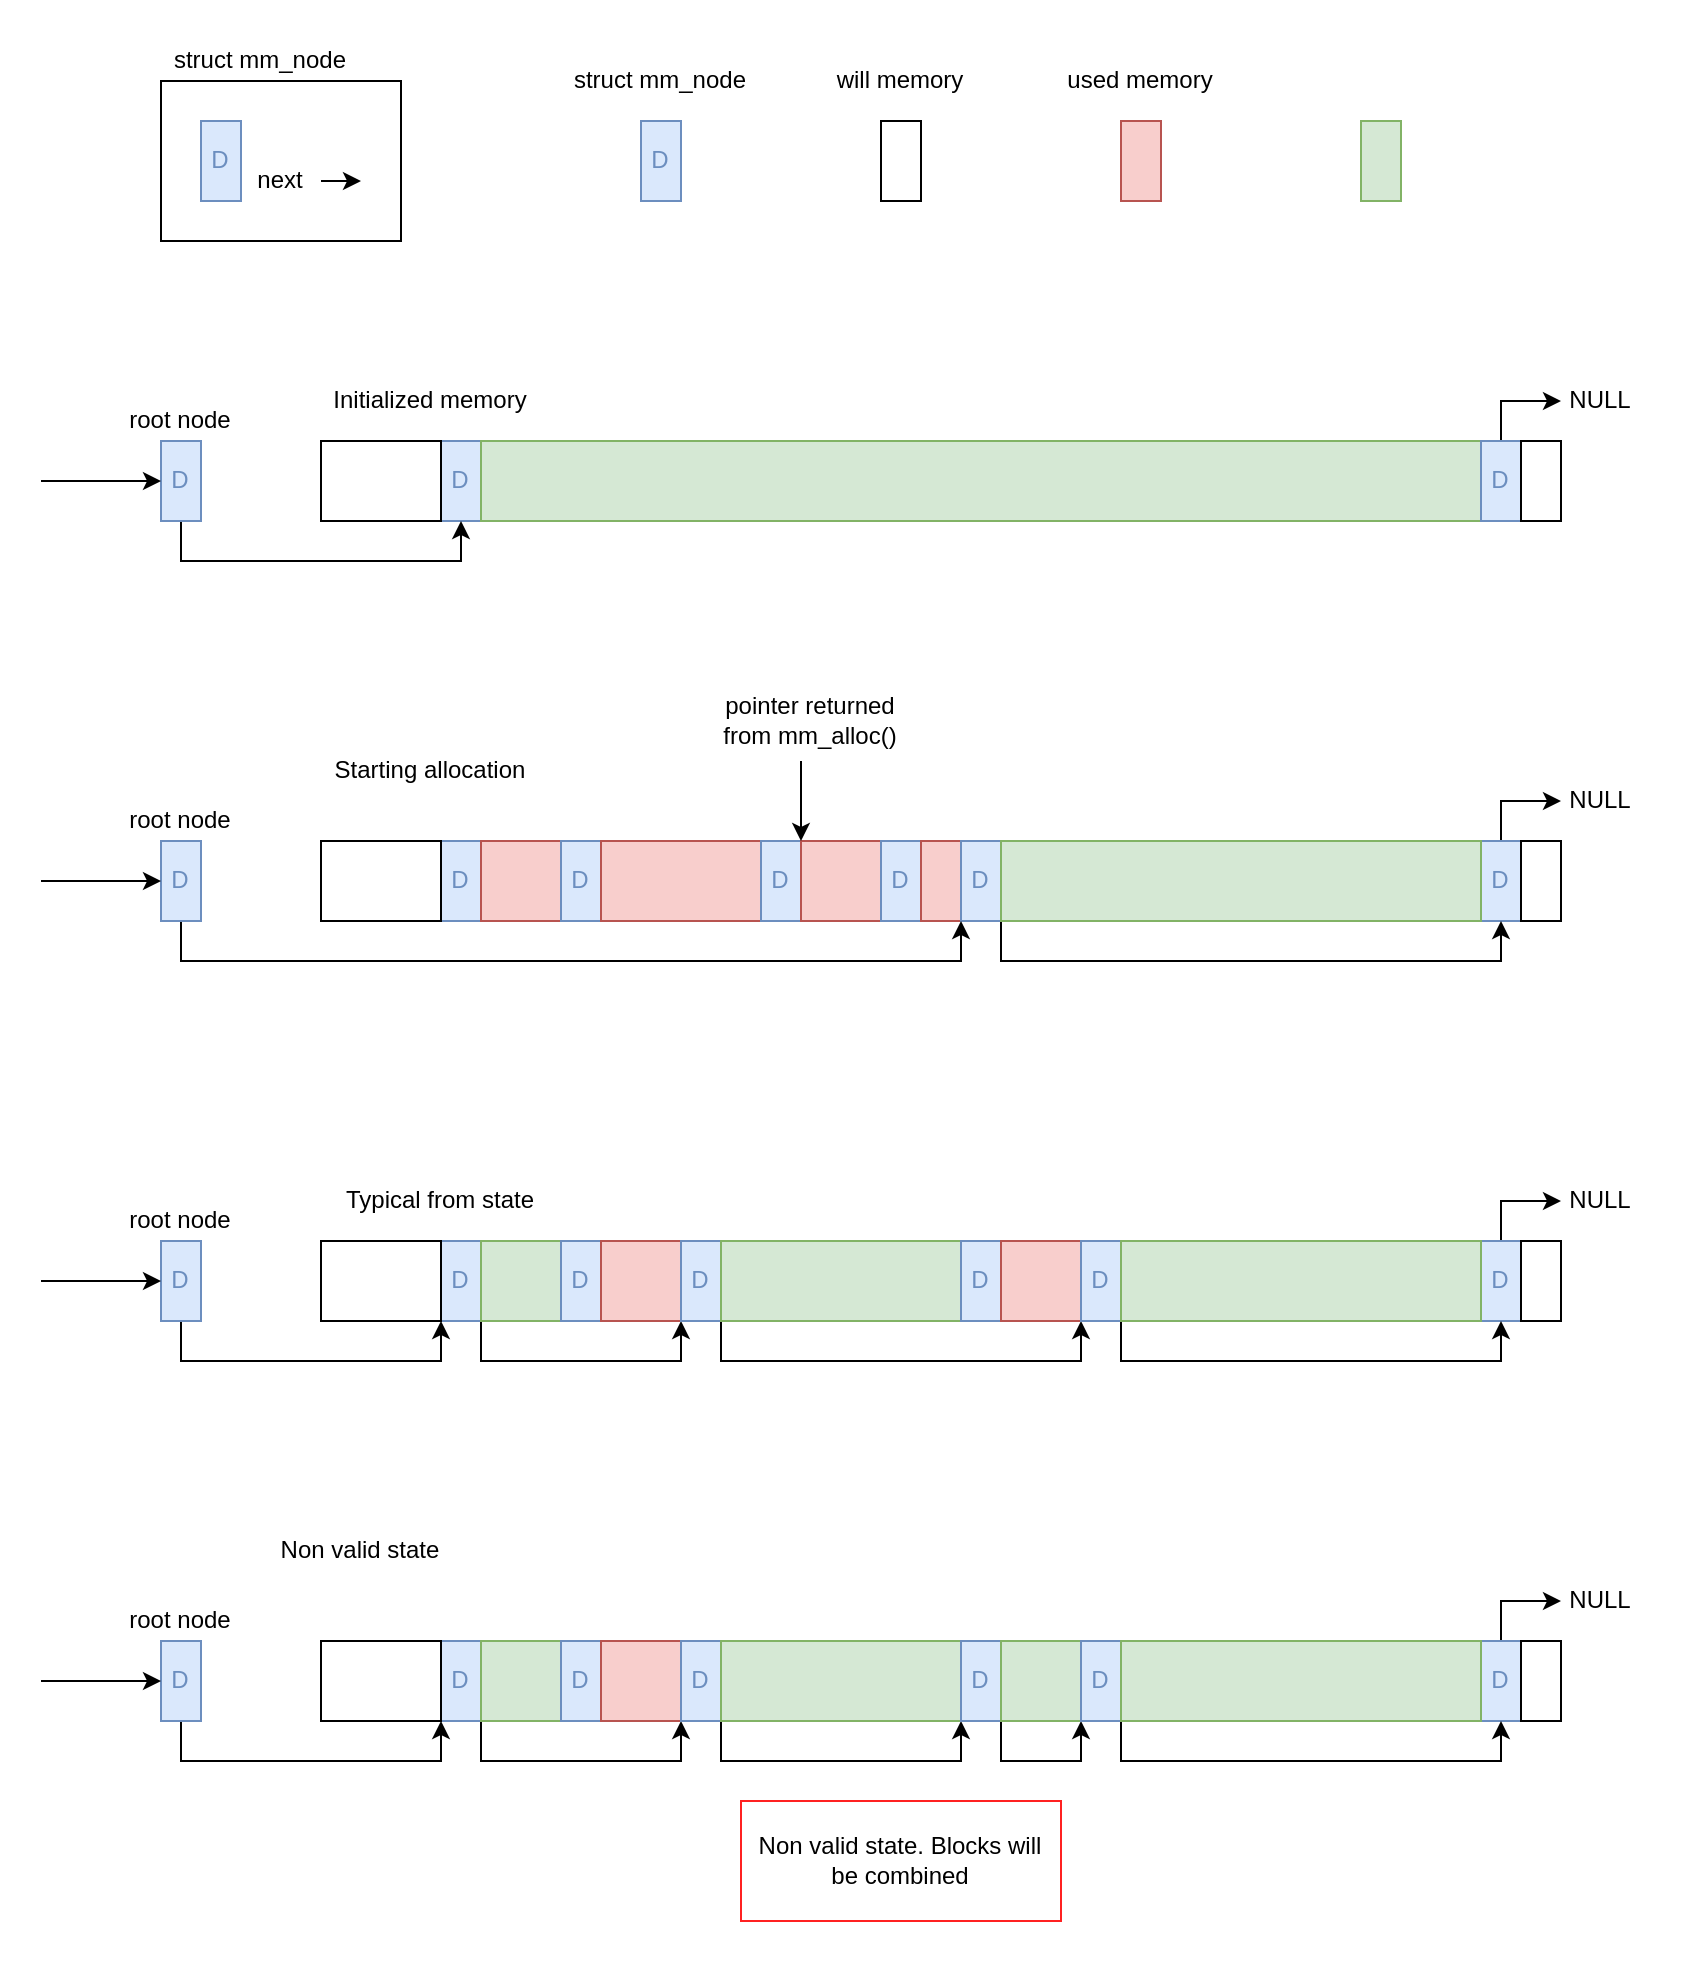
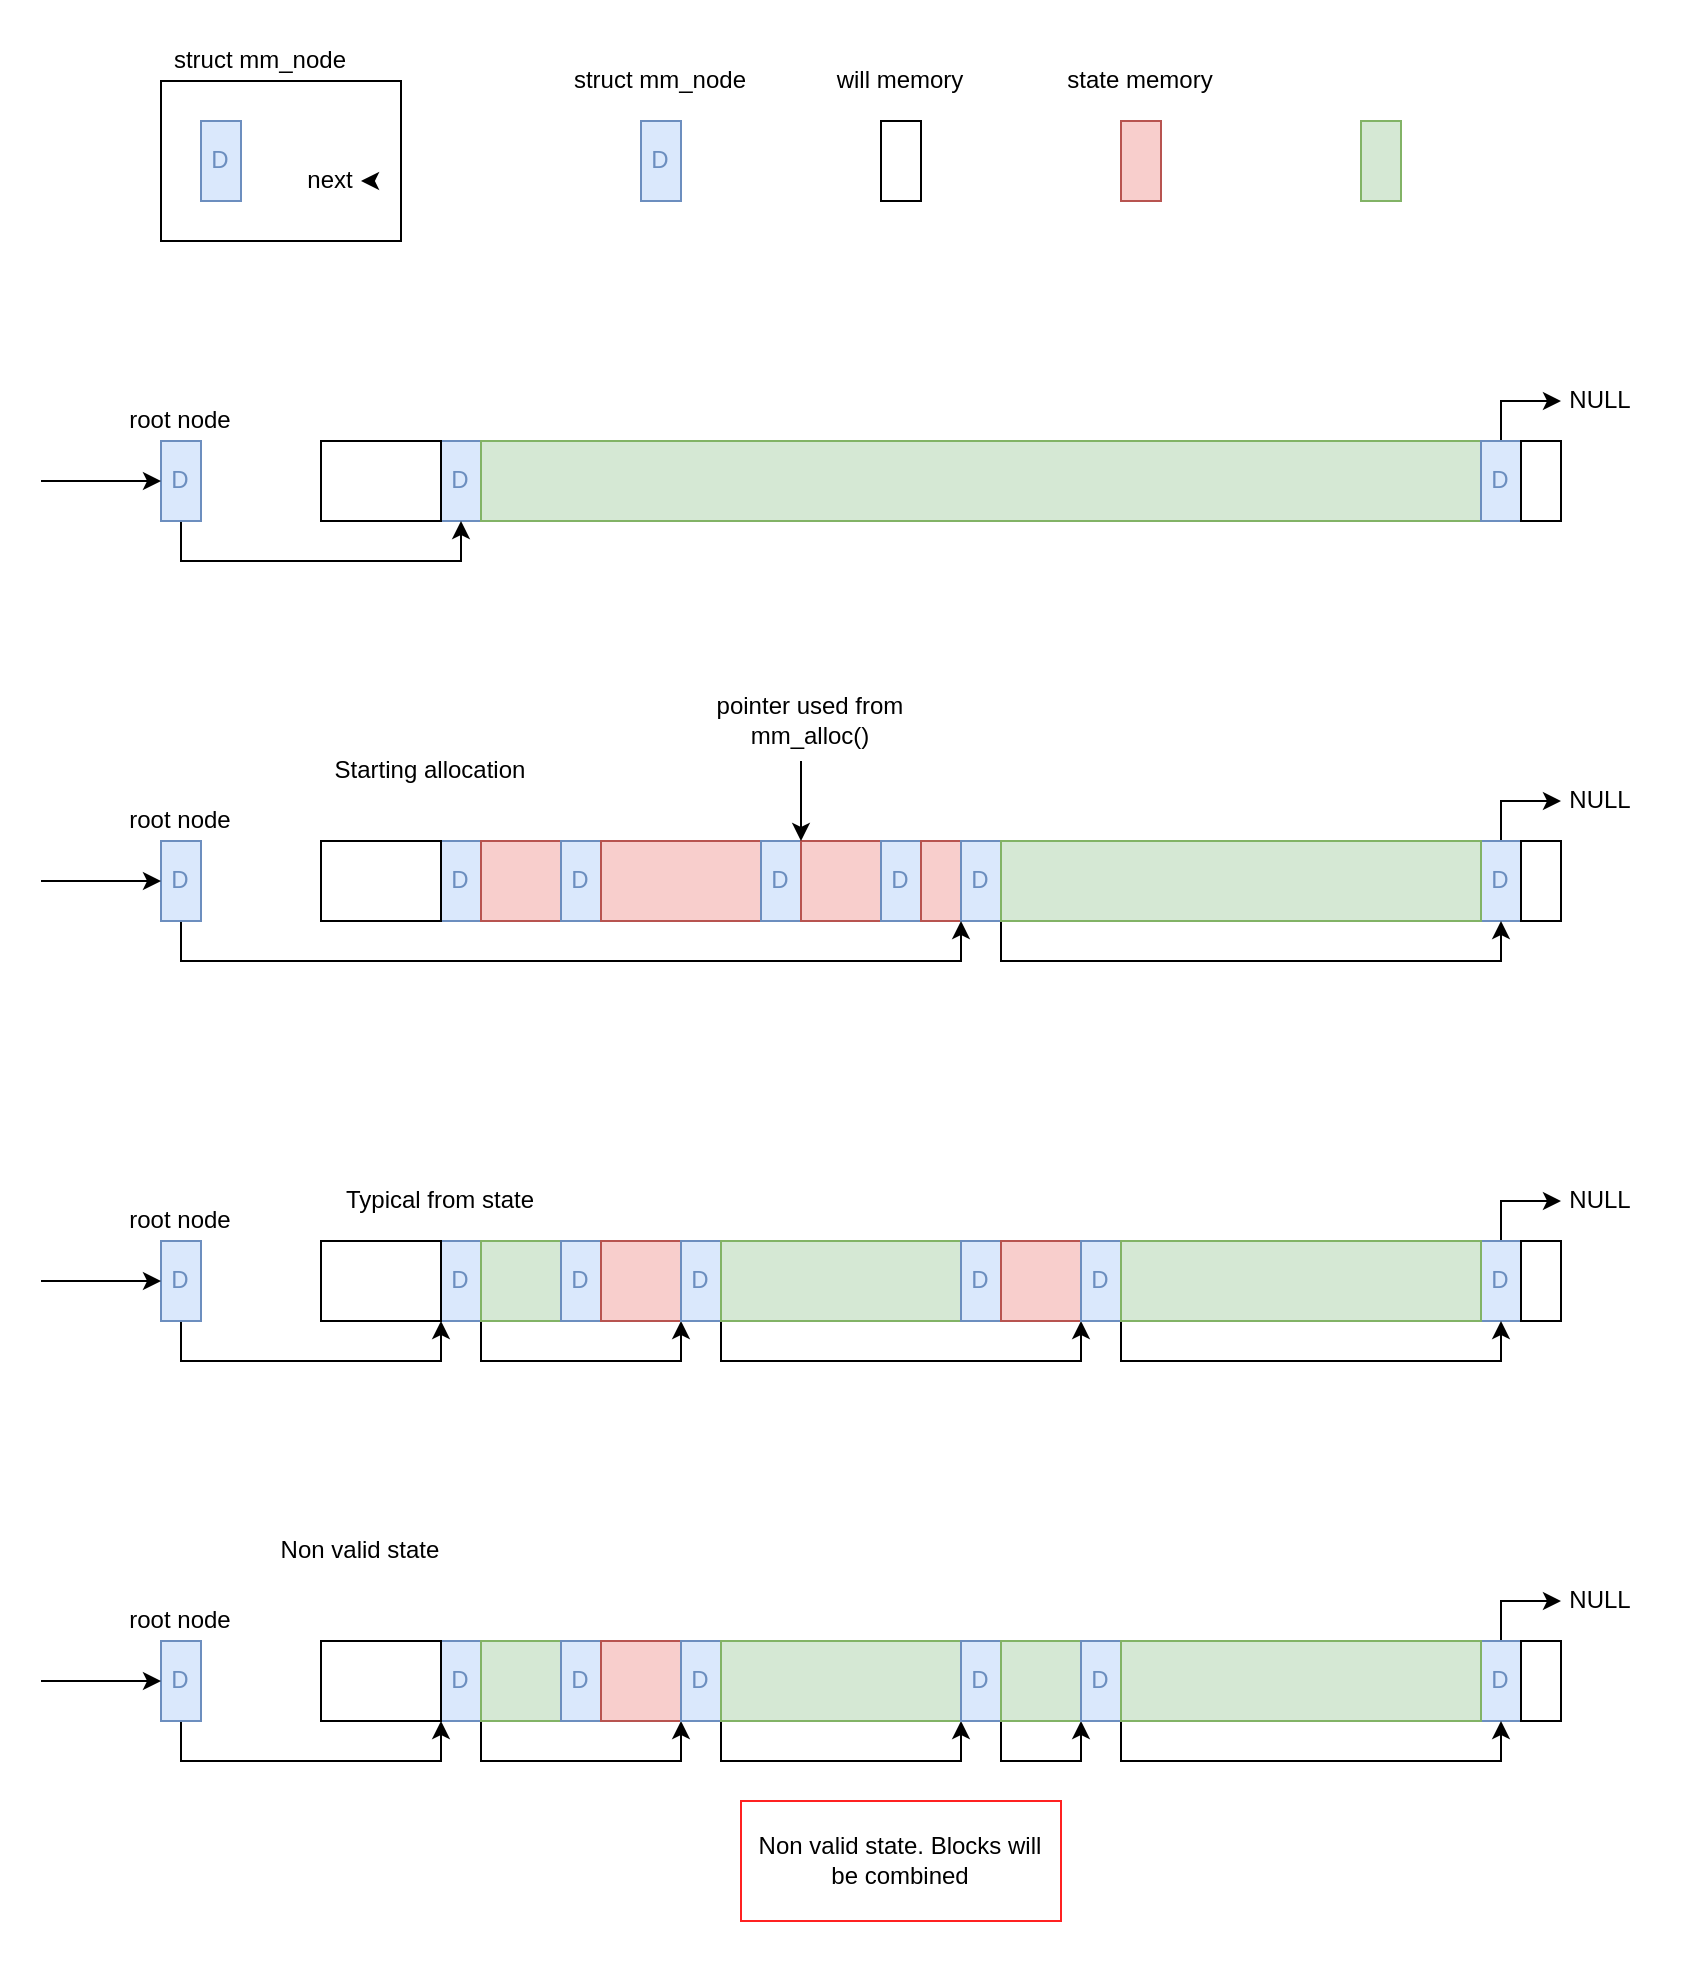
node "used memory": label "used memory" -> "state memory"
node "next": moved (281, 181) -> (331, 181)
node "Initialized memory": removed
node "pointer returned from mm_alloc()": label "pointer returned from mm_alloc()" -> "pointer used from mm_alloc()"
